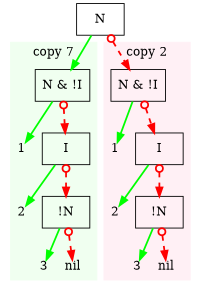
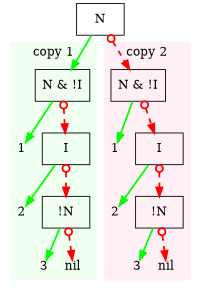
cluster "copy 7": label "copy 7" -> "copy 1"
